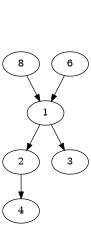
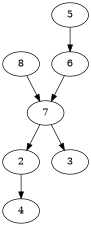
node "5": added
node "1": label "1" -> "7"
